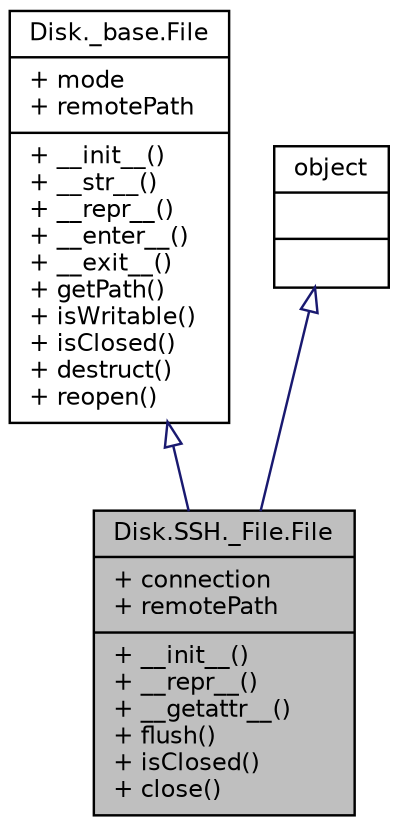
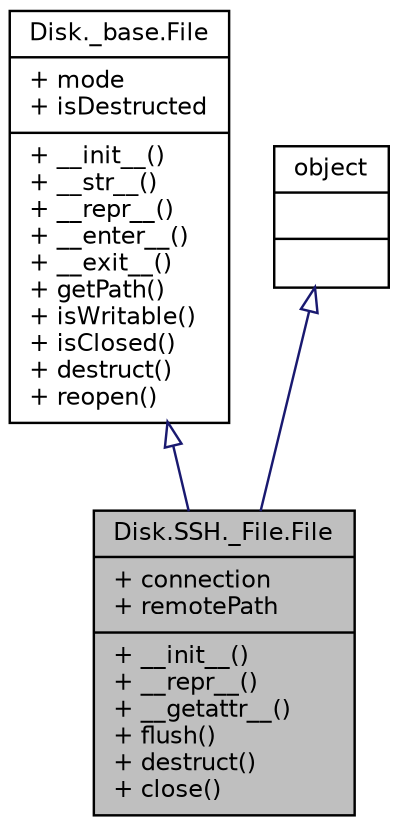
node "Disk._base.File": text "+ remotePath" -> "+ isDestructed"
node "Disk.SSH._File.File": text "+ isClosed()" -> "+ destruct()"
